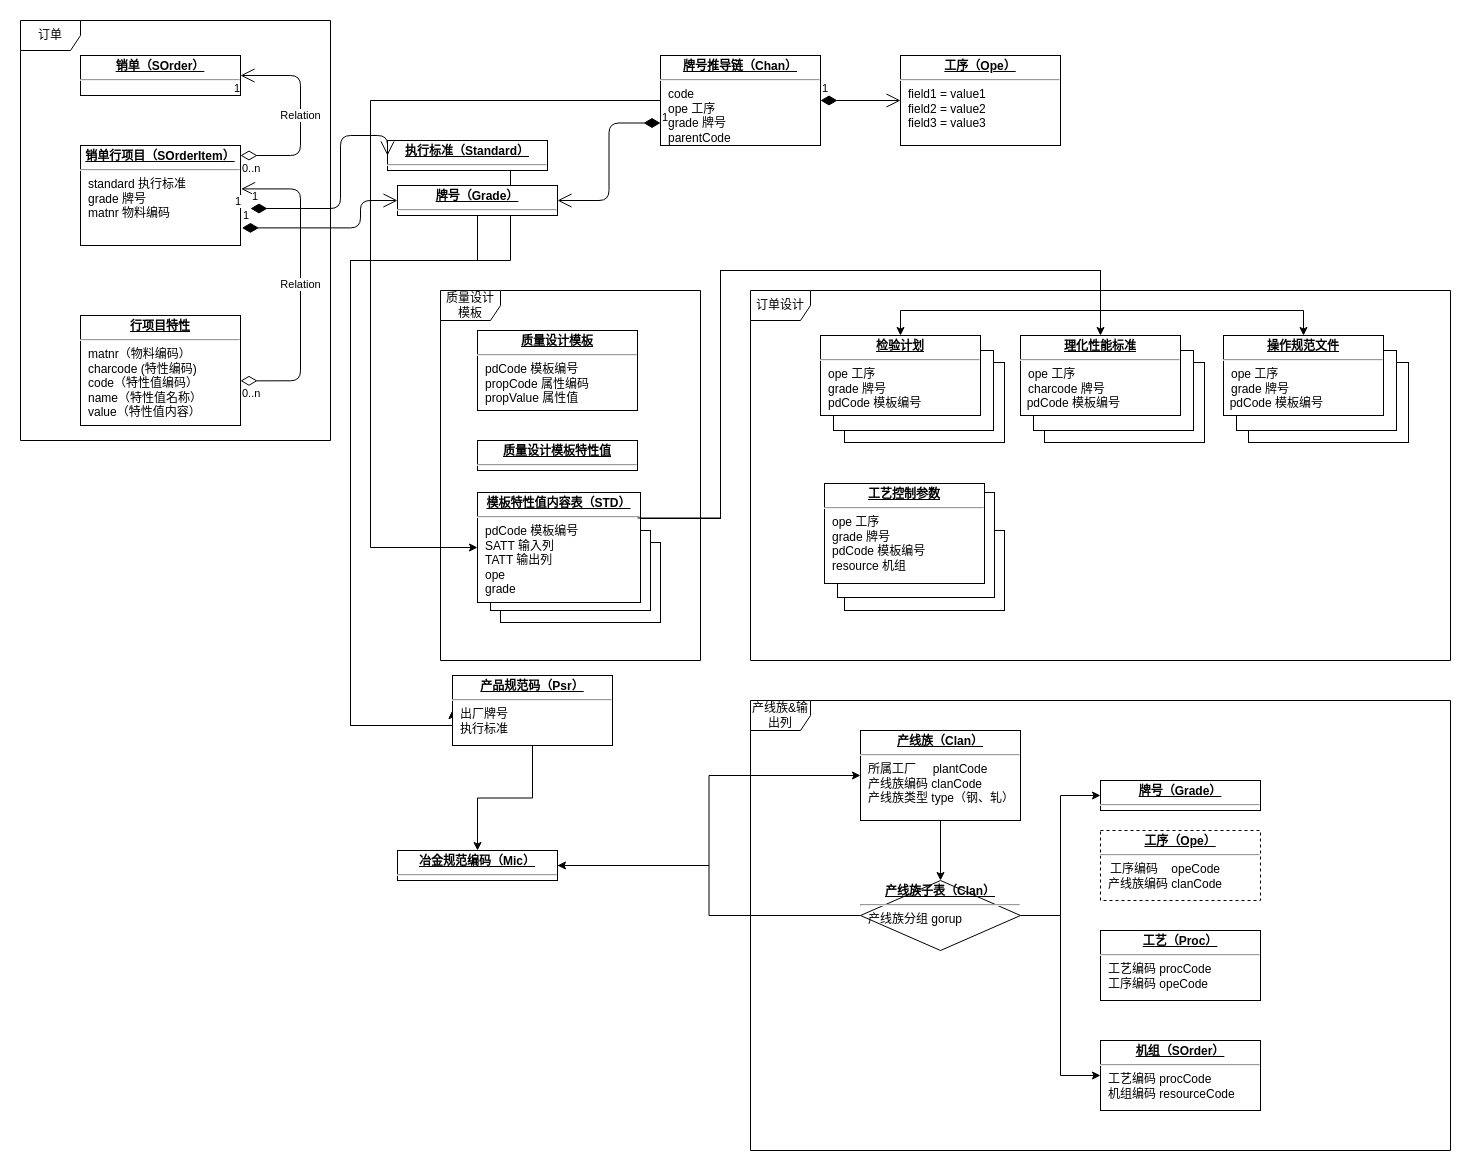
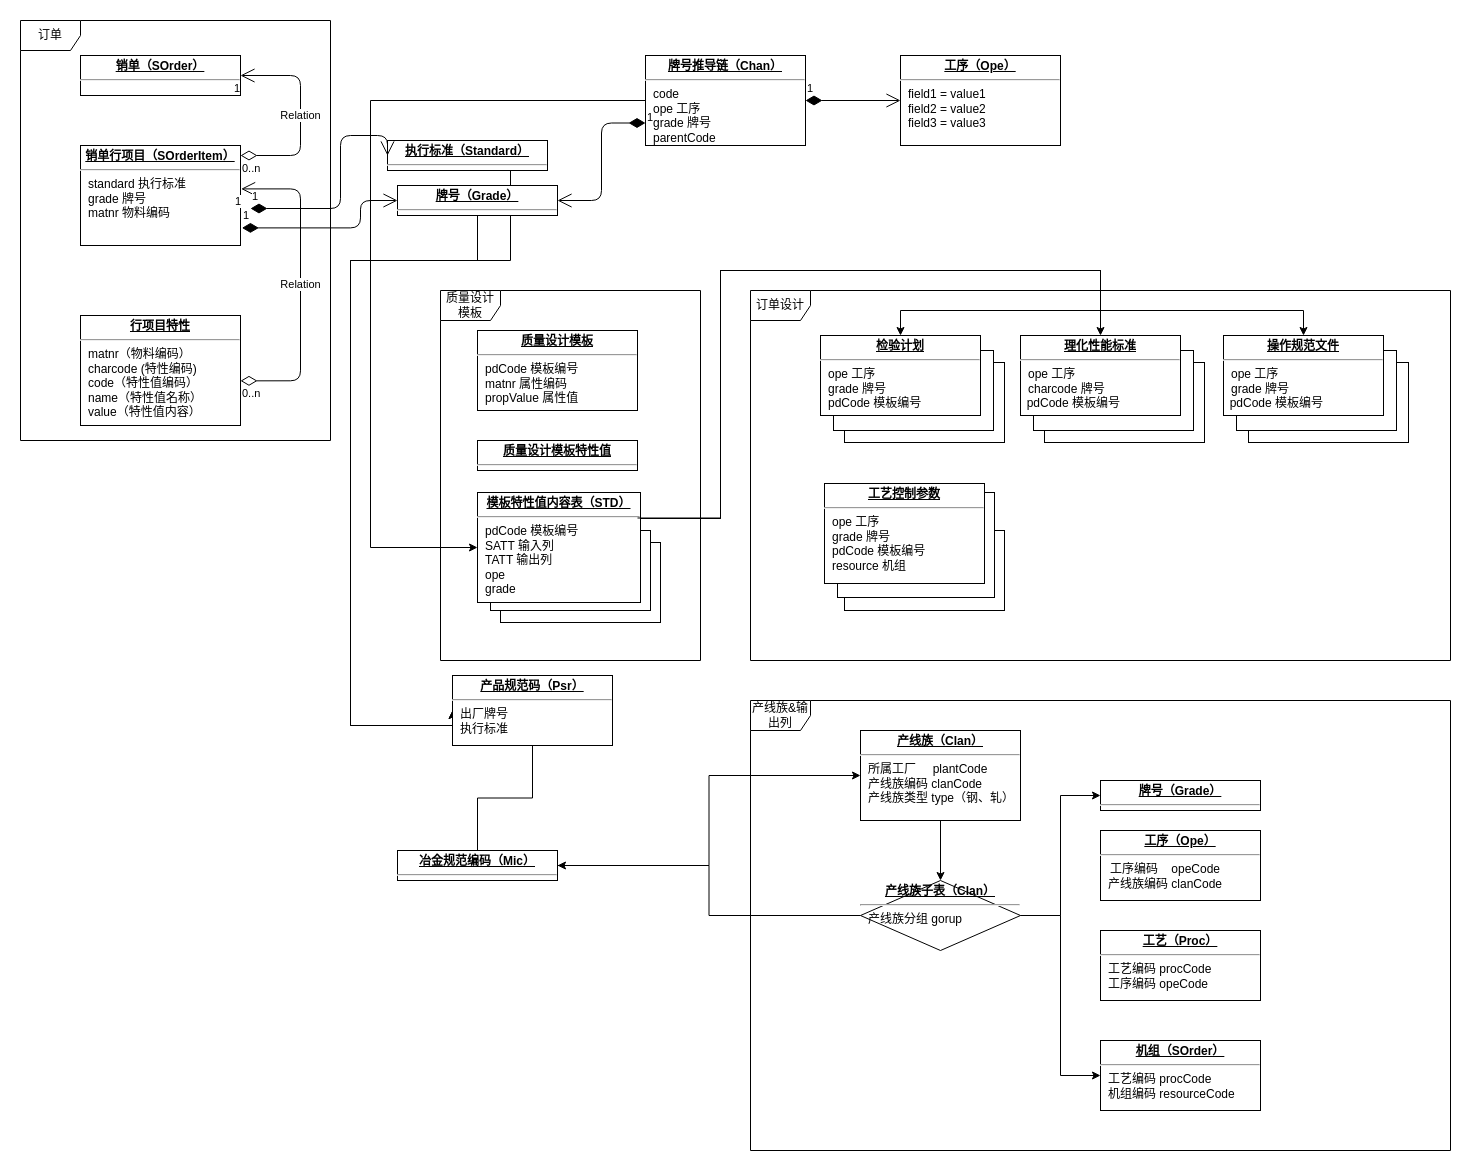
node "牌号推导链（Chan） code ope 工序 grade 牌号 parentCode": moved (741, 101) -> (726, 101)
node "质量设计模板 pdCode 模板编号 propCode 属性编码 propValue 属性值": label "质量设计模板 pdCode 模板编号 propCode 属性编码 propValue 属性值" -> "质量设计模板 pdCode 模板编号 matnr 属性编码 propValue 属性值"
edge "产品规范码（Psr） 出厂牌号 执行标准" -> "冶金规范编码（Mic）": arrowhead classic -> none
node "工序（Ope） 工序编码 opeCode 产线族编码 clanCode": style dashed -> solid
